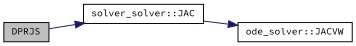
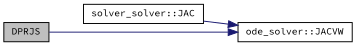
edge "DPRJS" -> "solver_solver::JAC": now "DPRJS" -> "ode_solver::JACVW"
